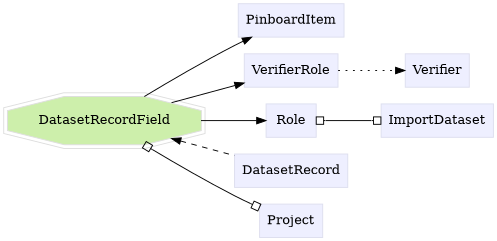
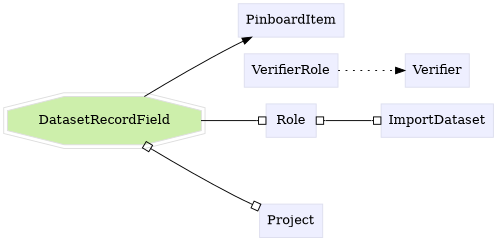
edge "DatasetRecordField" -> "VerifierRole": removed
edge "DatasetRecordField" -> "Role": arrowhead normal -> obox
node "DatasetRecord": removed
